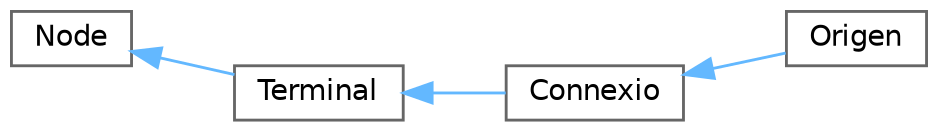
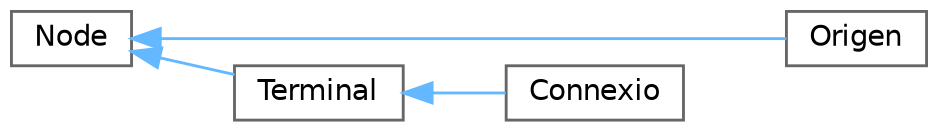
edge "Origen" -> "Connexio": now "Origen" -> "Node"
